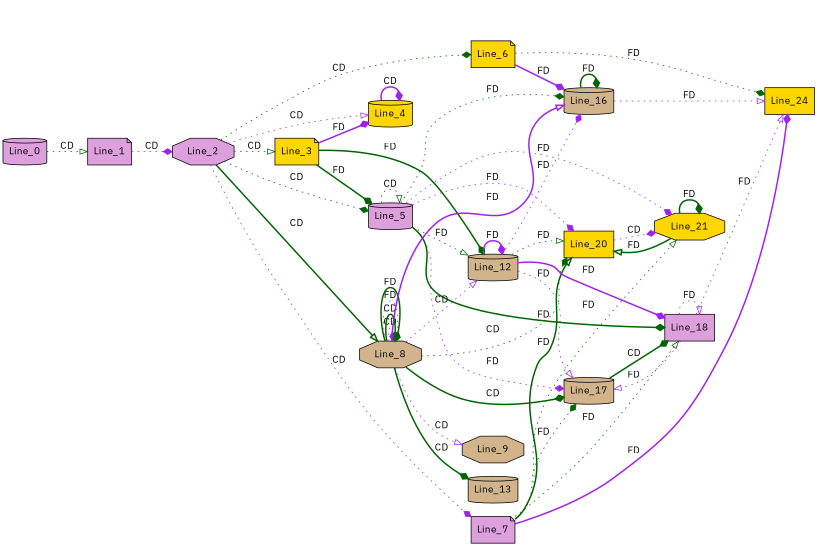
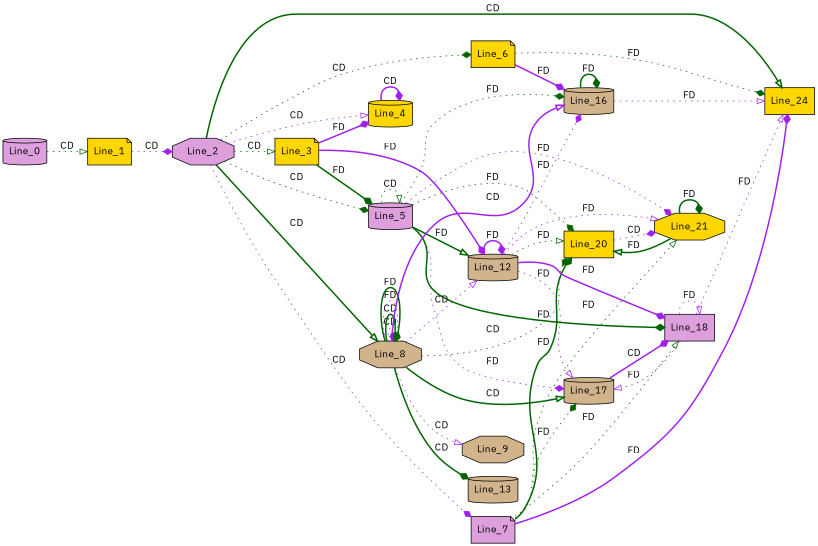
edge "Line_2" -> "Line_24": added, label "CD"
node "Line_1": fillcolor plum -> gold
edge "Line_3" -> "Line_12": color darkgreen -> purple
edge "Line_5" -> "Line_20": color purple -> darkgreen
edge "Line_8" -> "Line_16": label "FD" -> "CD"
edge "Line_12" -> "Line_21": added, label "FD"
edge "Line_5" -> "Line_12": style dotted -> bold
edge "Line_17" -> "Line_18": color darkgreen -> purple
edge "Line_7" -> "Line_20": arrowhead onormal -> diamond
edge "Line_8" -> "Line_17": arrowhead diamond -> onormal
